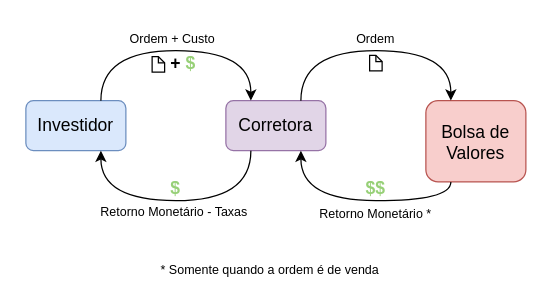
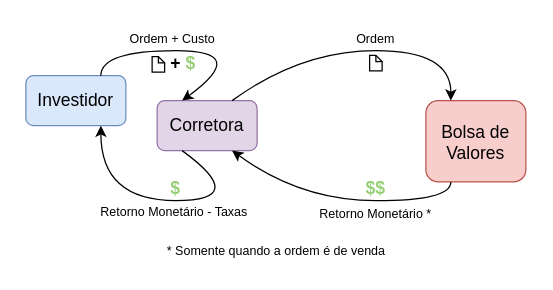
node "Investidor": moved (76, 126) -> (76, 101)
node "Corretora": moved (276, 126) -> (207, 126)
node "* Somente quando a ordem é de venda": moved (269, 269) -> (276, 251)
